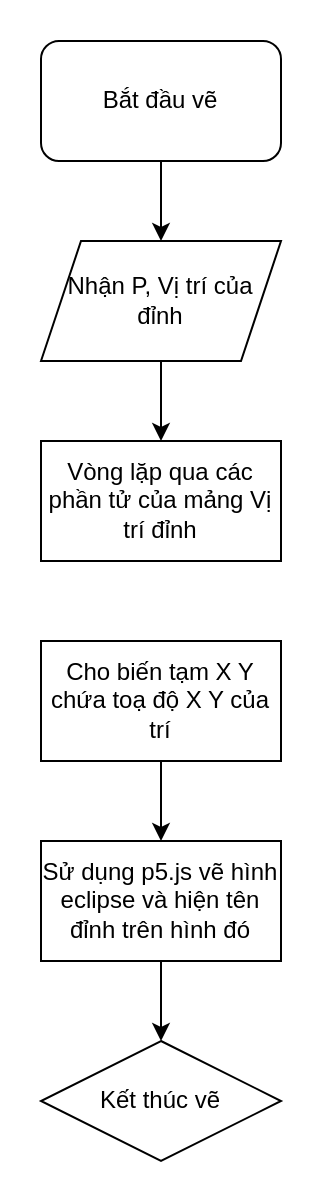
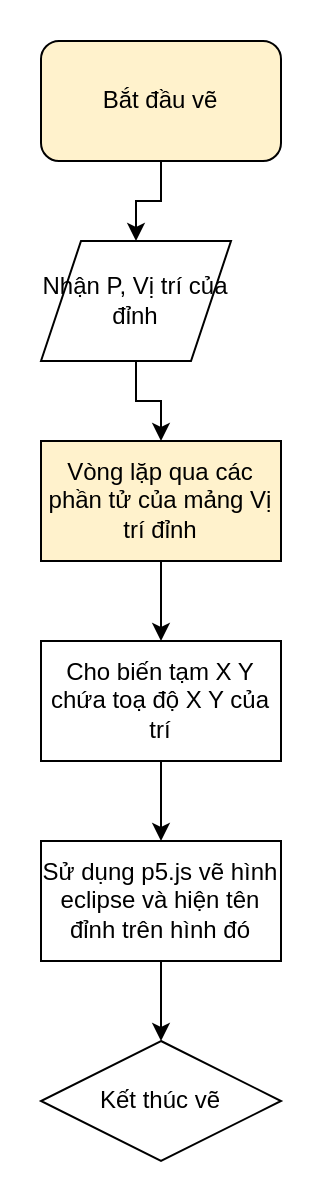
node "Bắt đầu vẽ": fillcolor #ffffff -> #fff2cc
node "Nhận P, Vị trí của đỉnh": size 240x120 -> 190x120
node "Vòng lặp qua các phần tử của mảng Vị trí đỉnh": fillcolor #ffffff -> #fff2cc
edge "Vòng lặp qua các phần tử của mảng Vị trí đỉnh" -> "Cho biến tạm X Y chứa toạ độ X Y của trí": added
